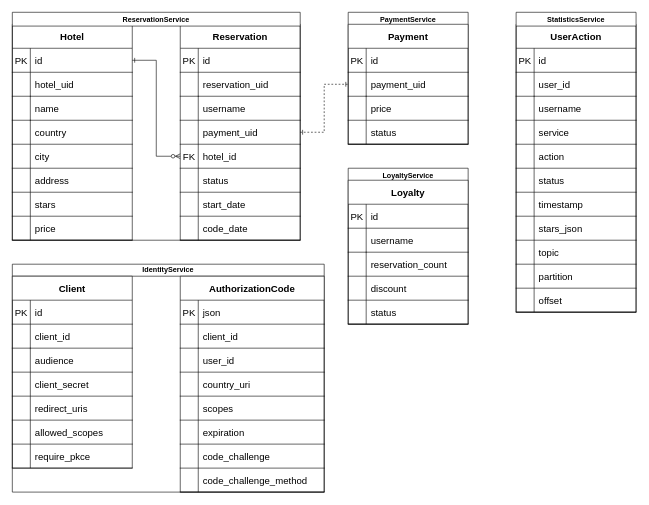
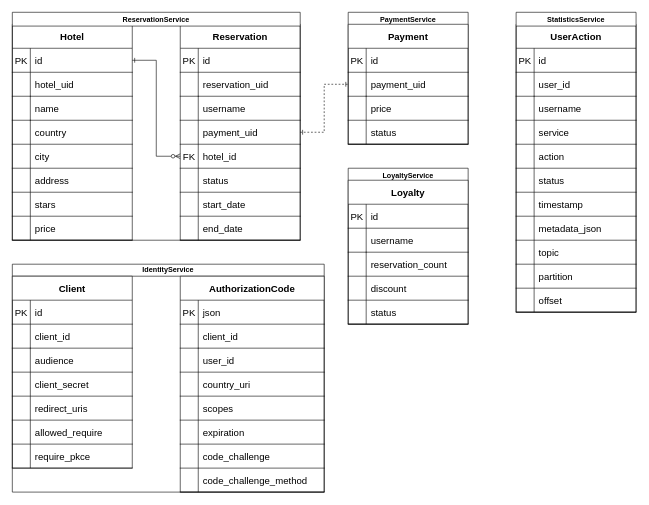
node "code_date": label "code_date" -> "end_date"
node "stars_json": label "stars_json" -> "metadata_json"
node "allowed_scopes": label "allowed_scopes" -> "allowed_require"
